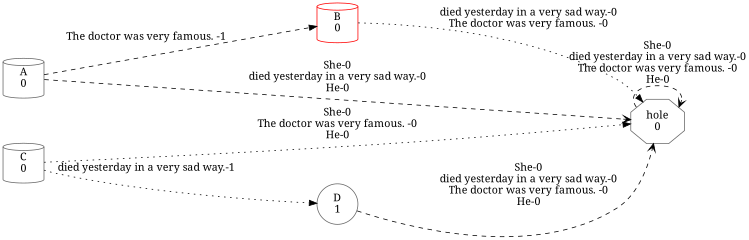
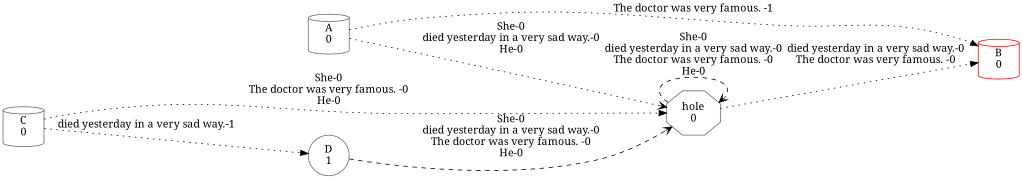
edge "B 0" -> "hole 0": reversed
edge "A 0" -> "B 0": style dashed -> dotted
edge "A 0" -> "hole 0": style dashed -> dotted
